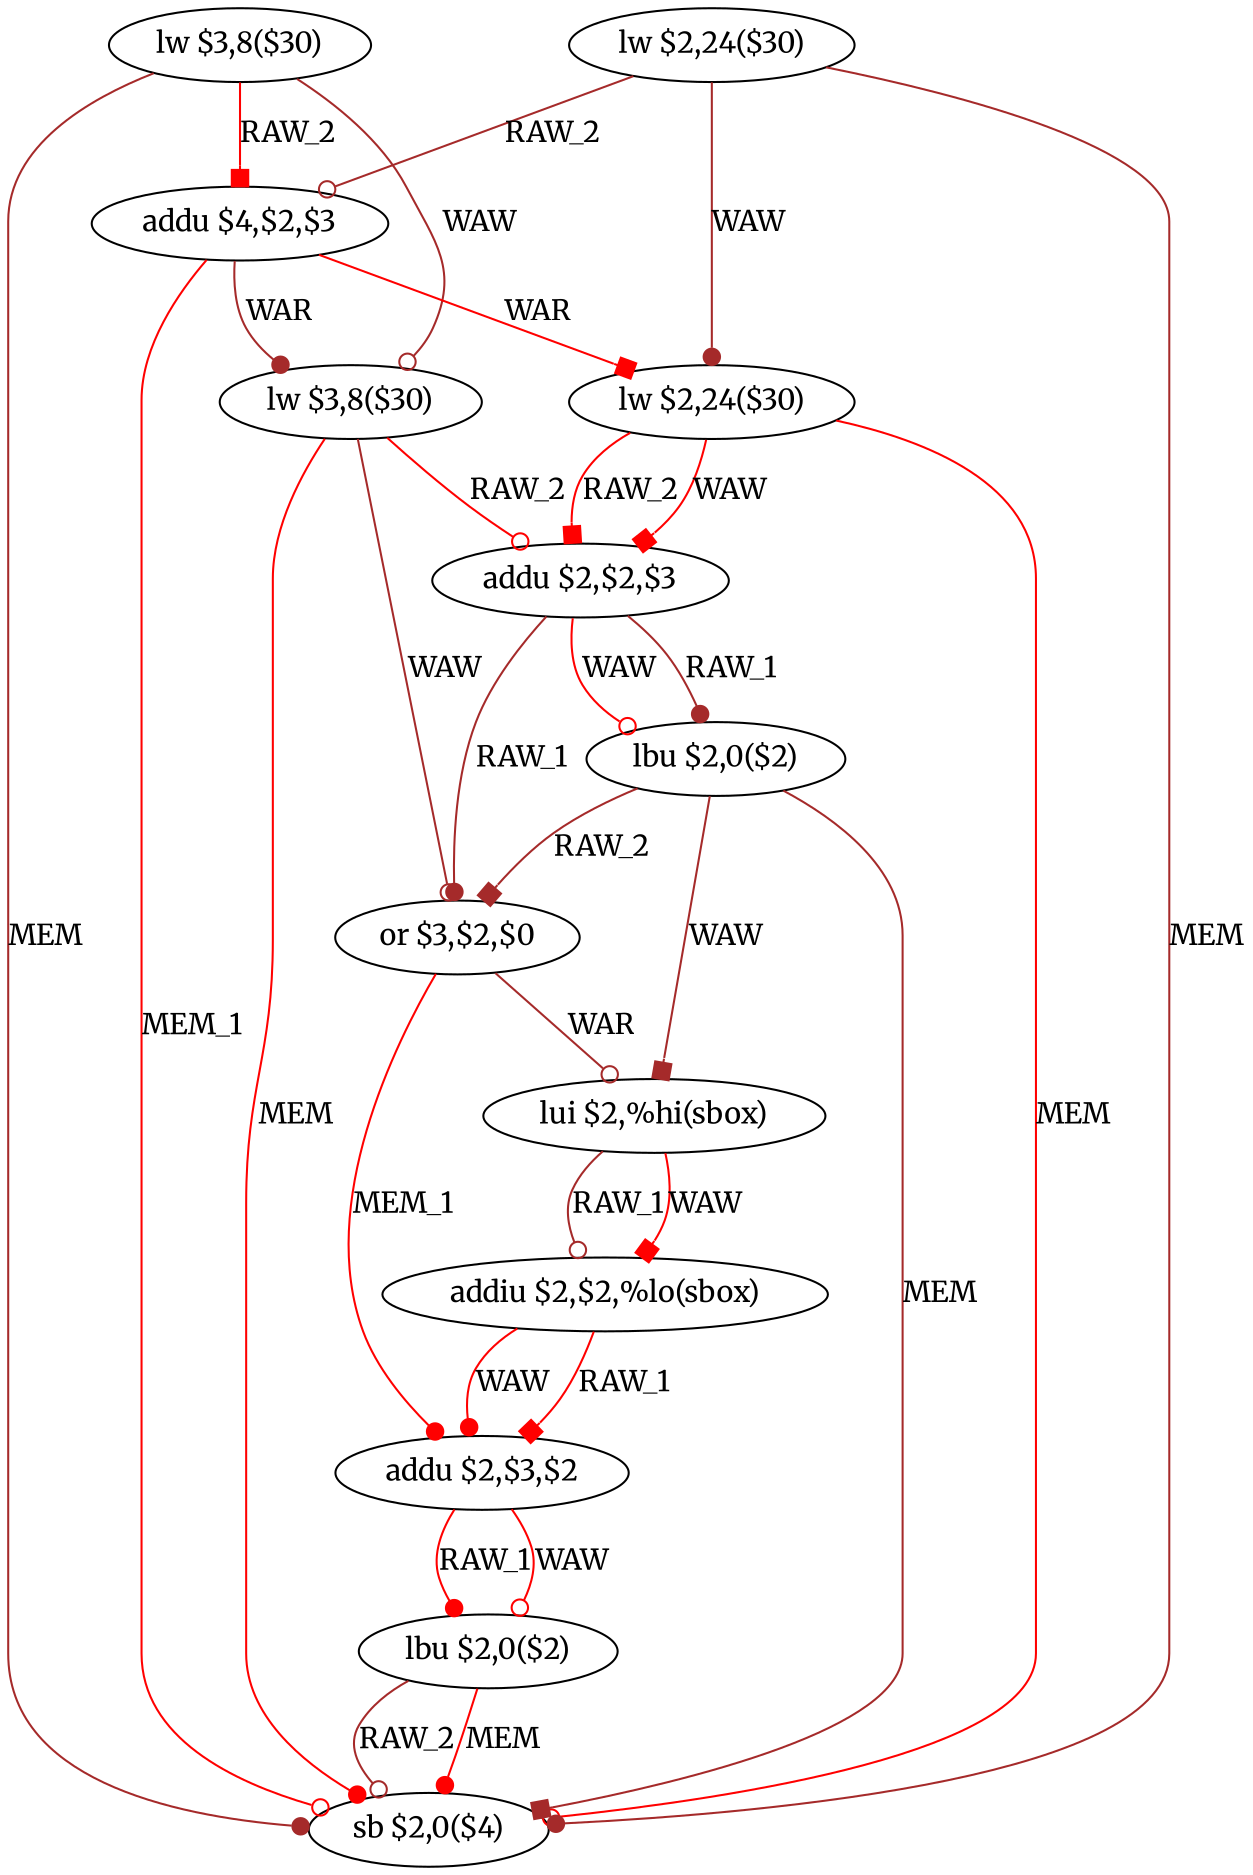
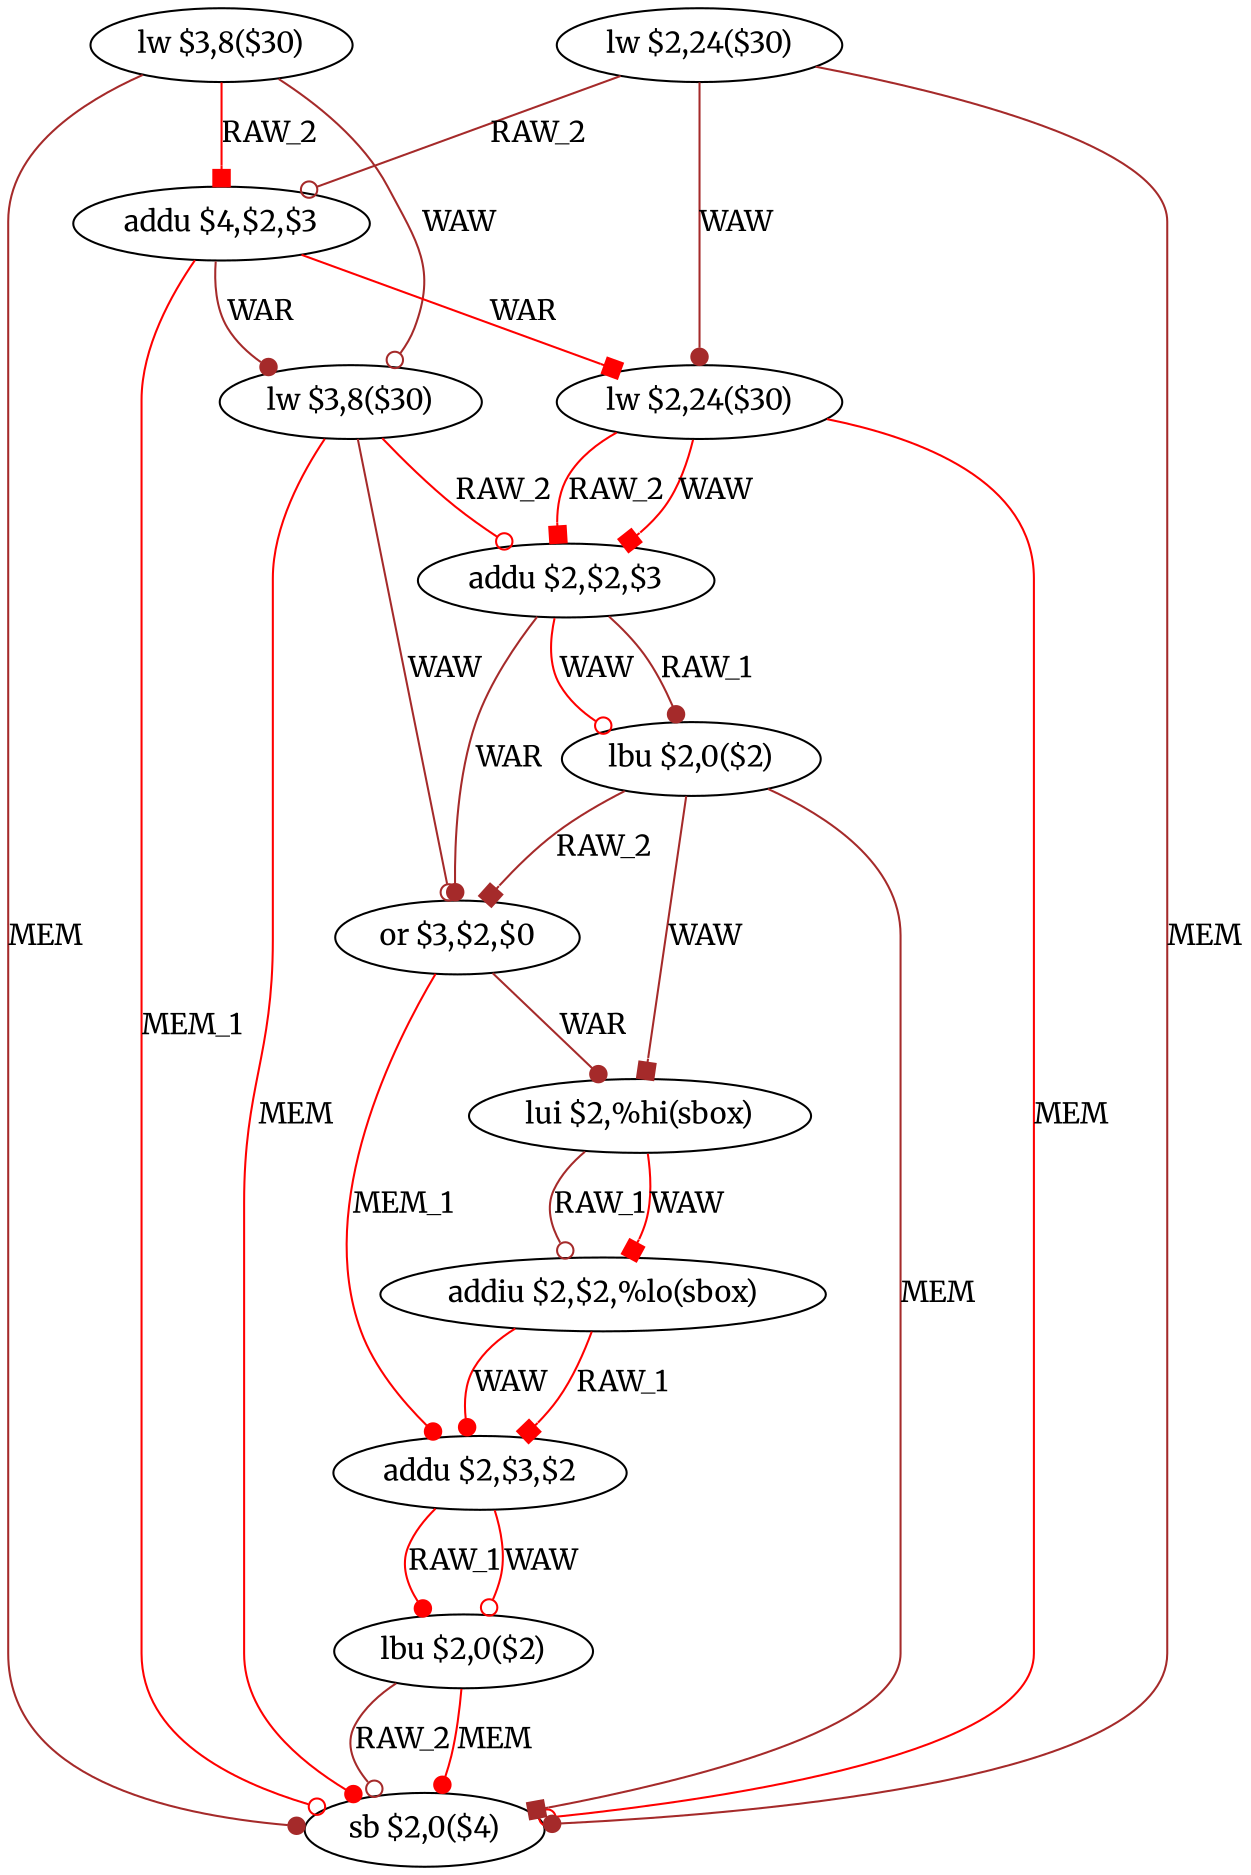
edge "addu $2,$2,$3" -> "or $3,$2,$0": label "RAW_1" -> "WAR"
edge "or $3,$2,$0" -> "lui $2,%hi(sbox)": arrowhead odot -> dot
